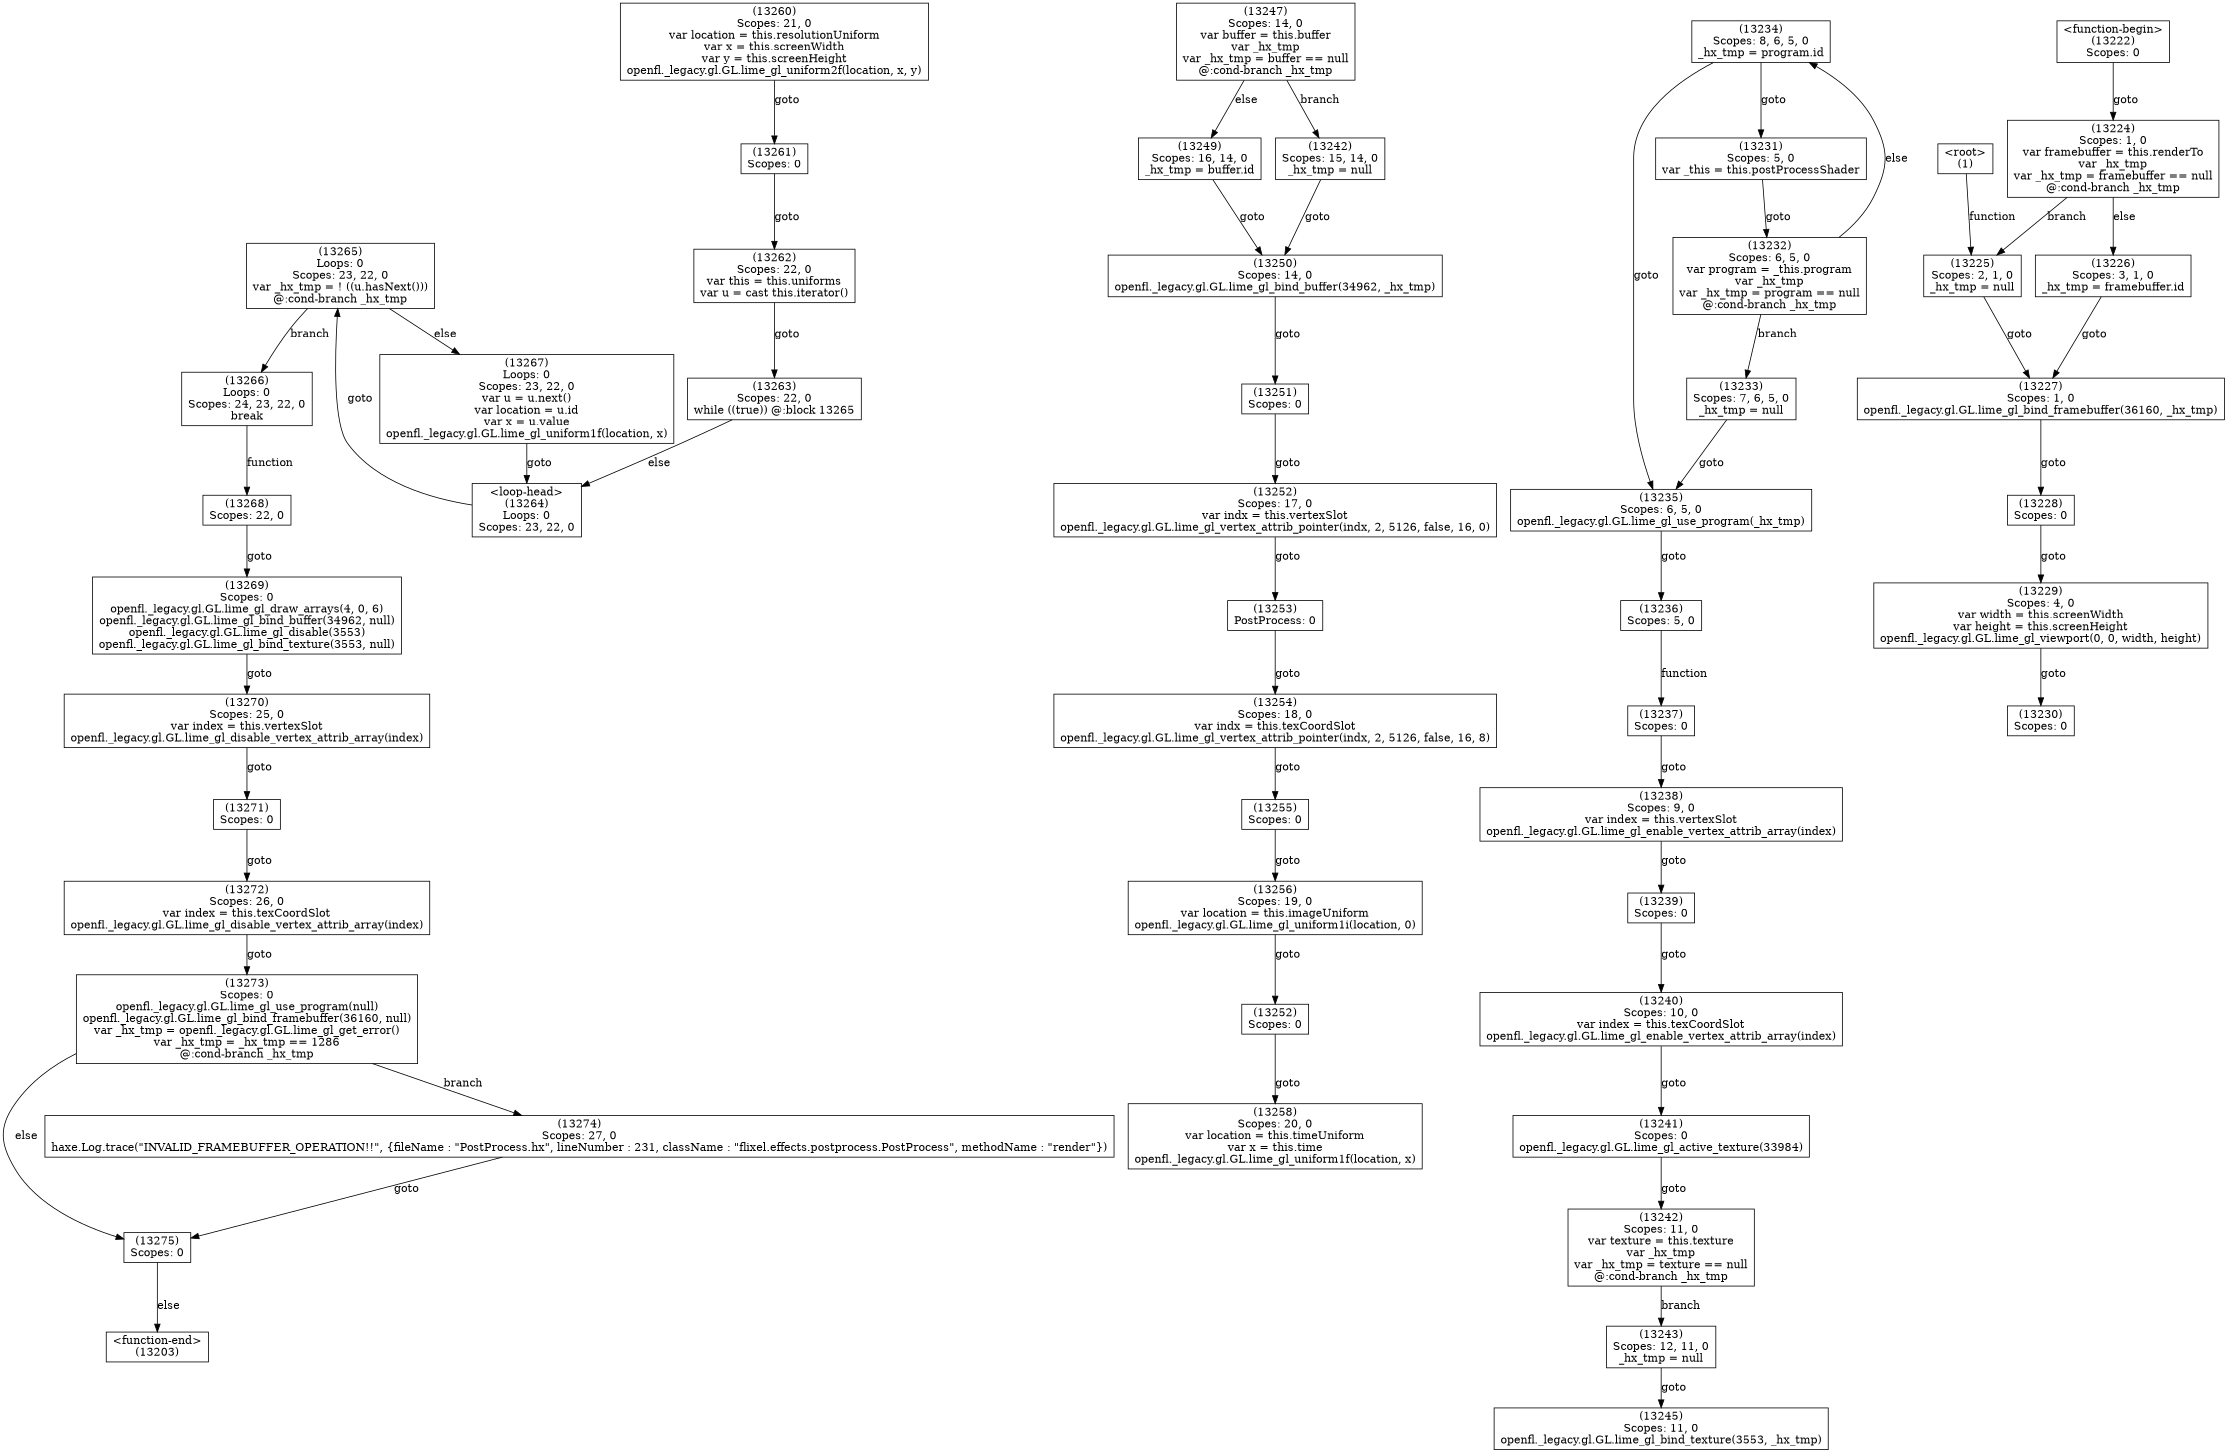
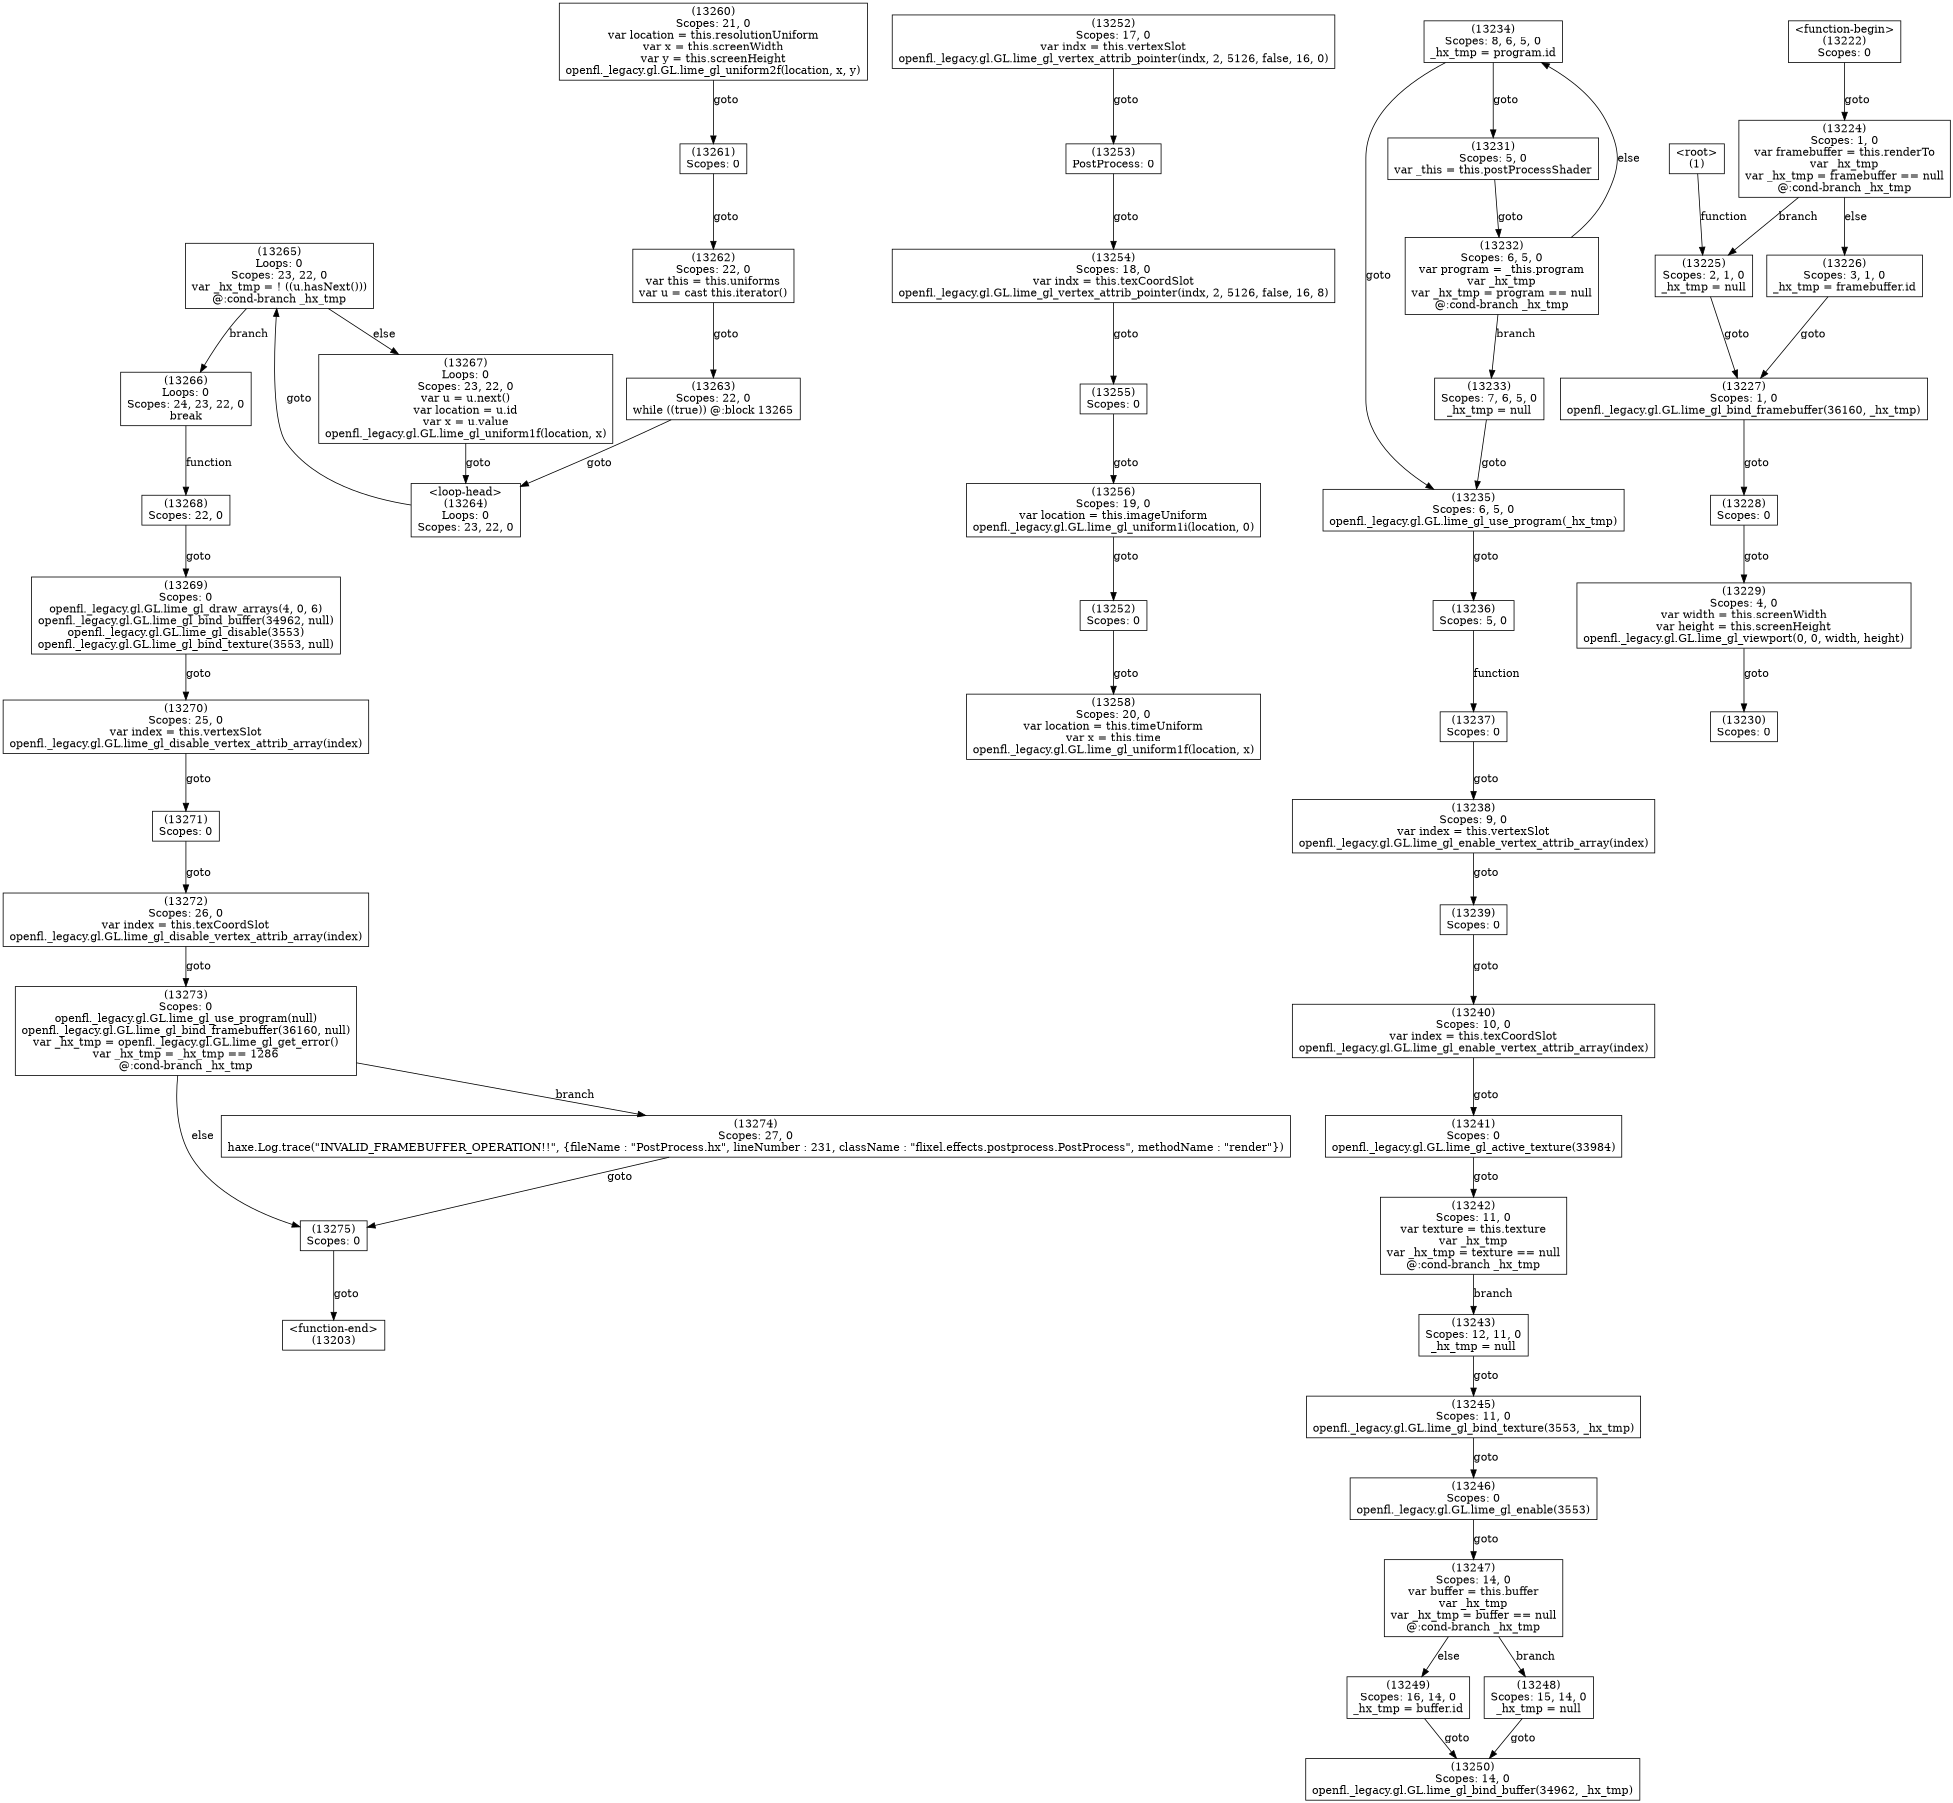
node "(13242) Scopes: 15, 14, 0 _hx_tmp = null": label "(13242) Scopes: 15, 14, 0 _hx_tmp = null" -> "(13248) Scopes: 15, 14, 0 _hx_tmp = null"
node "(13251) Scopes: 0": removed
edge "(13263) Scopes: 22, 0 while ((true)) @:block 13265" -> "<loop-head> (13264) Loops: 0 Scopes: 23, 22, 0": label "else" -> "goto"
edge "(13275) Scopes: 0" -> "<function-end> (13203)": label "else" -> "goto"
node "(13246) Scopes: 0 openfl._legacy.gl.GL.lime_gl_enable(3553)": added
